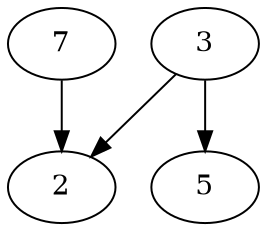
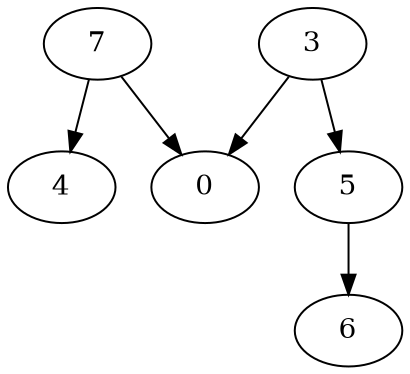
node "2": label "2" -> "0"
node "4": added
node "6": added
